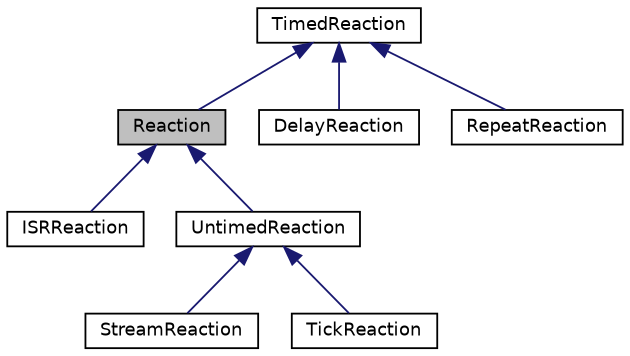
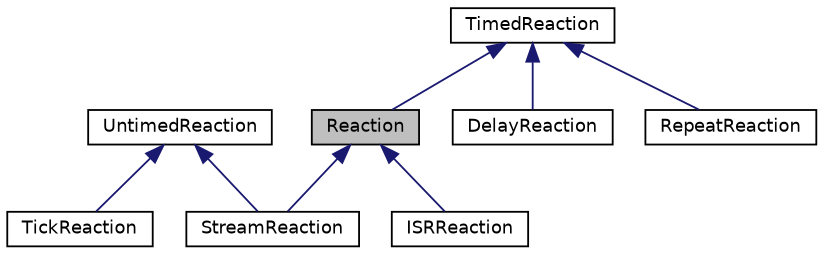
edge "UntimedReaction" -> "Reaction": now "StreamReaction" -> "Reaction"
